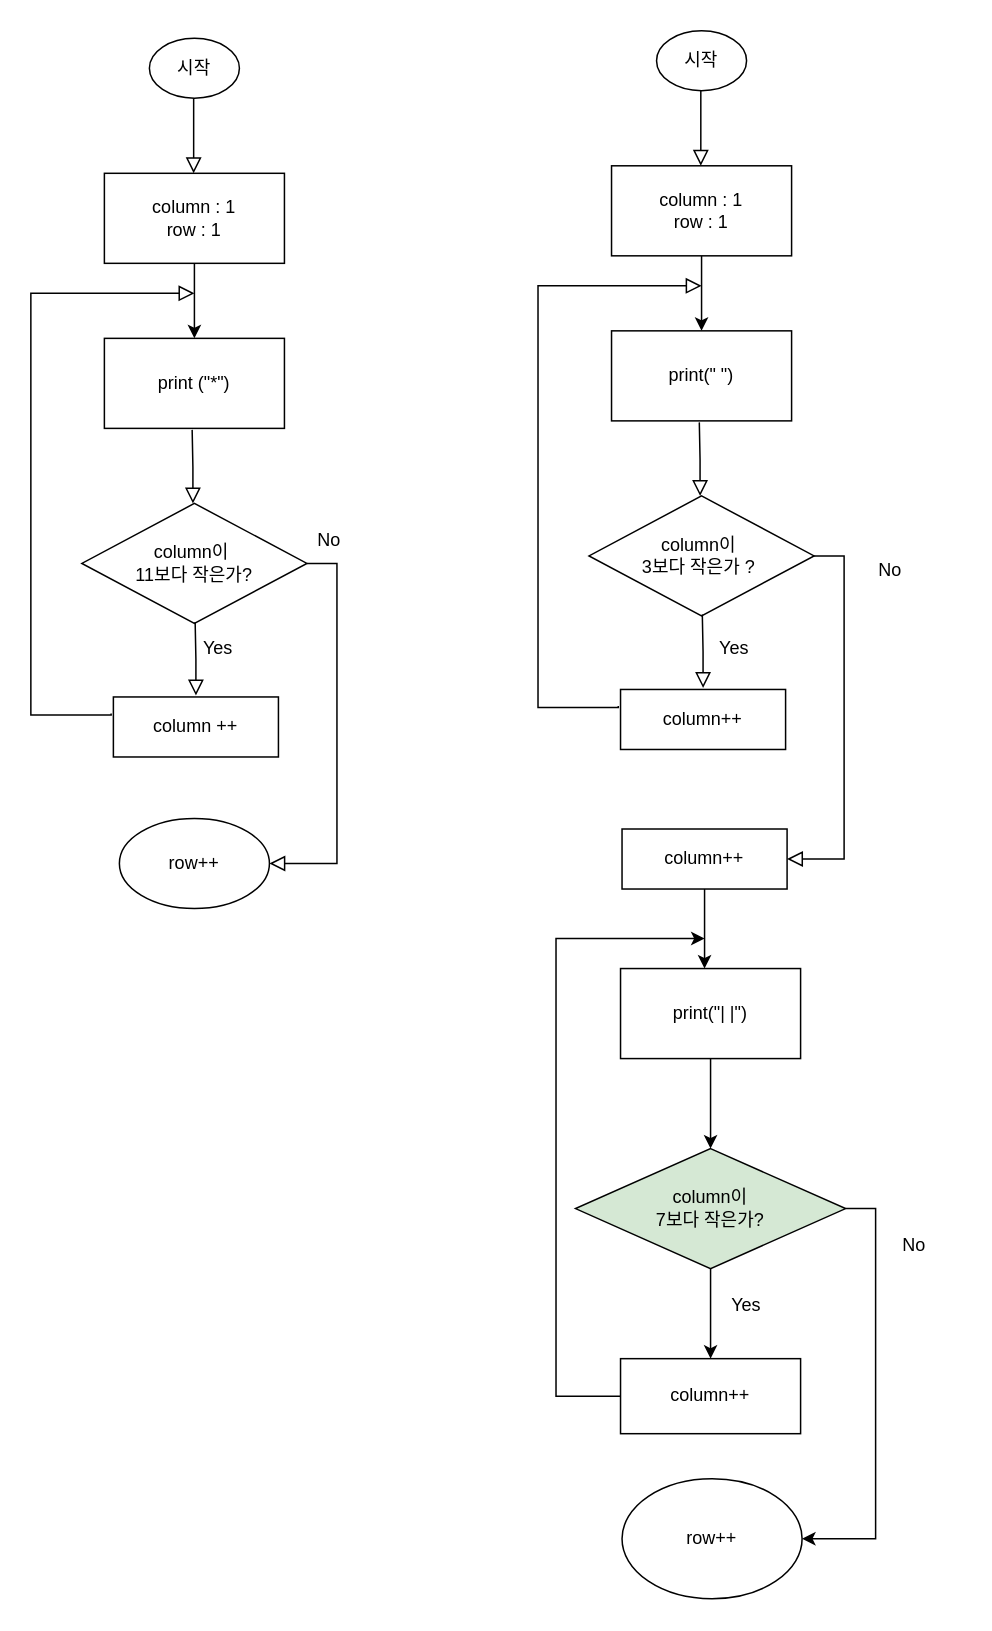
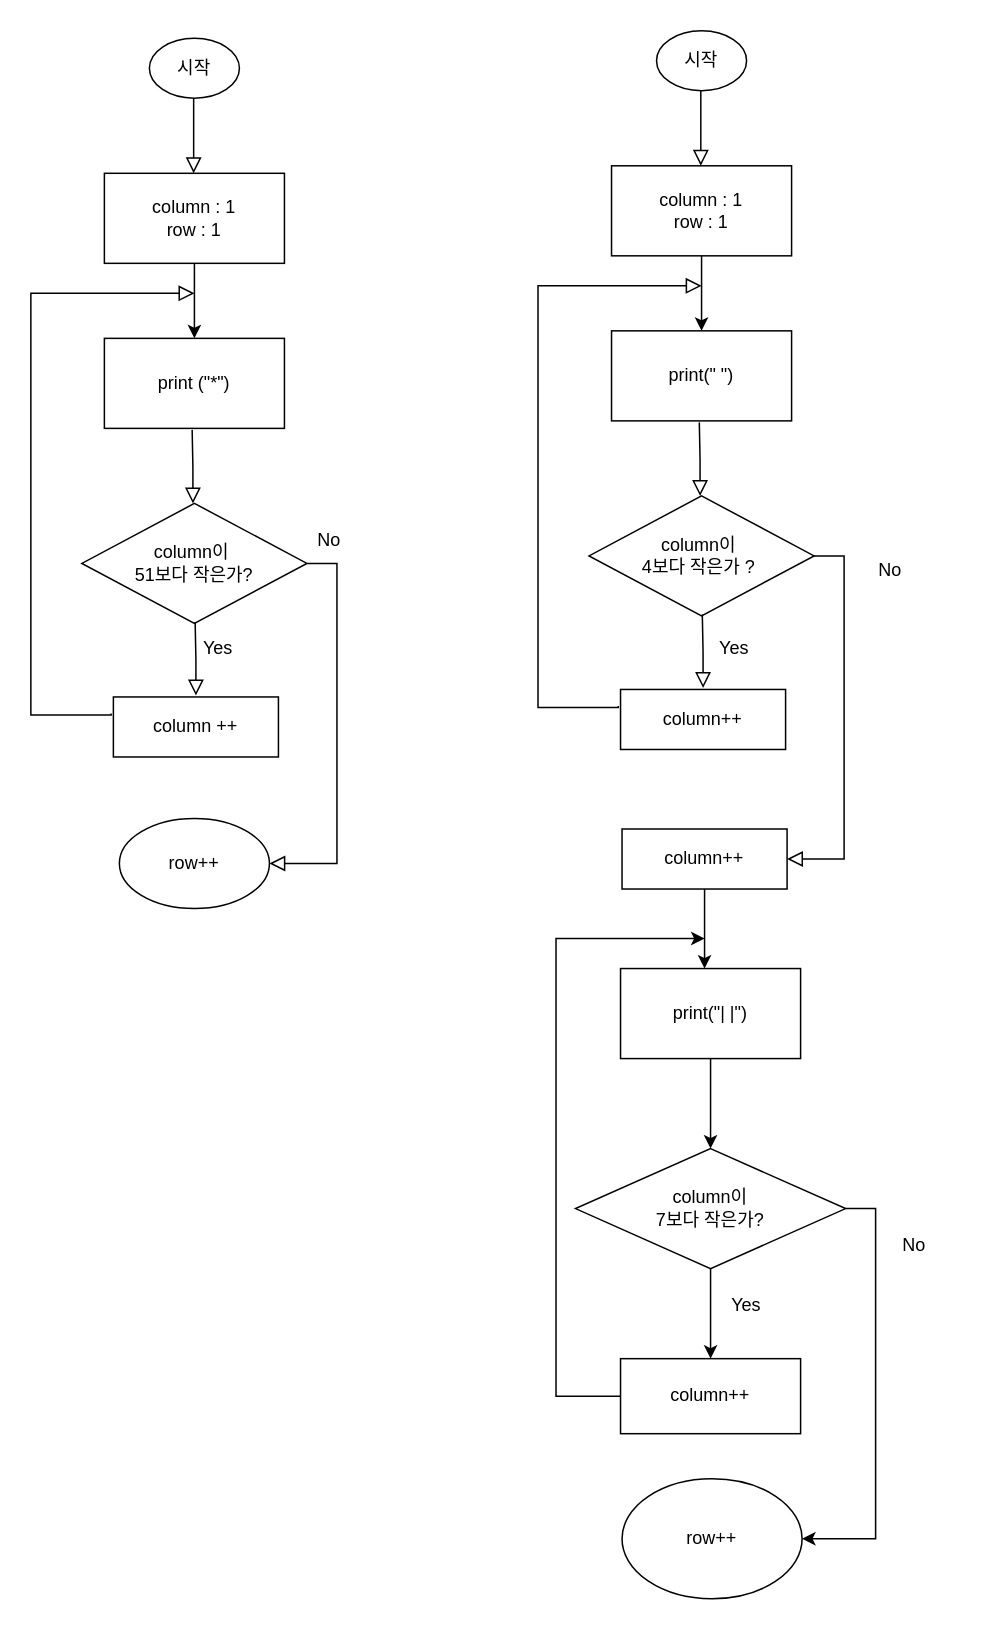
node "column이 3보다 작은가 ?": label "column이 3보다 작은가 ?" -> "column이 4보다 작은가 ?"
node "column이 11보다 작은가?": label "column이 11보다 작은가?" -> "column이 51보다 작은가?"
node "column이 7보다 작은가?": fillcolor #d5e8d4 -> #ffffff
